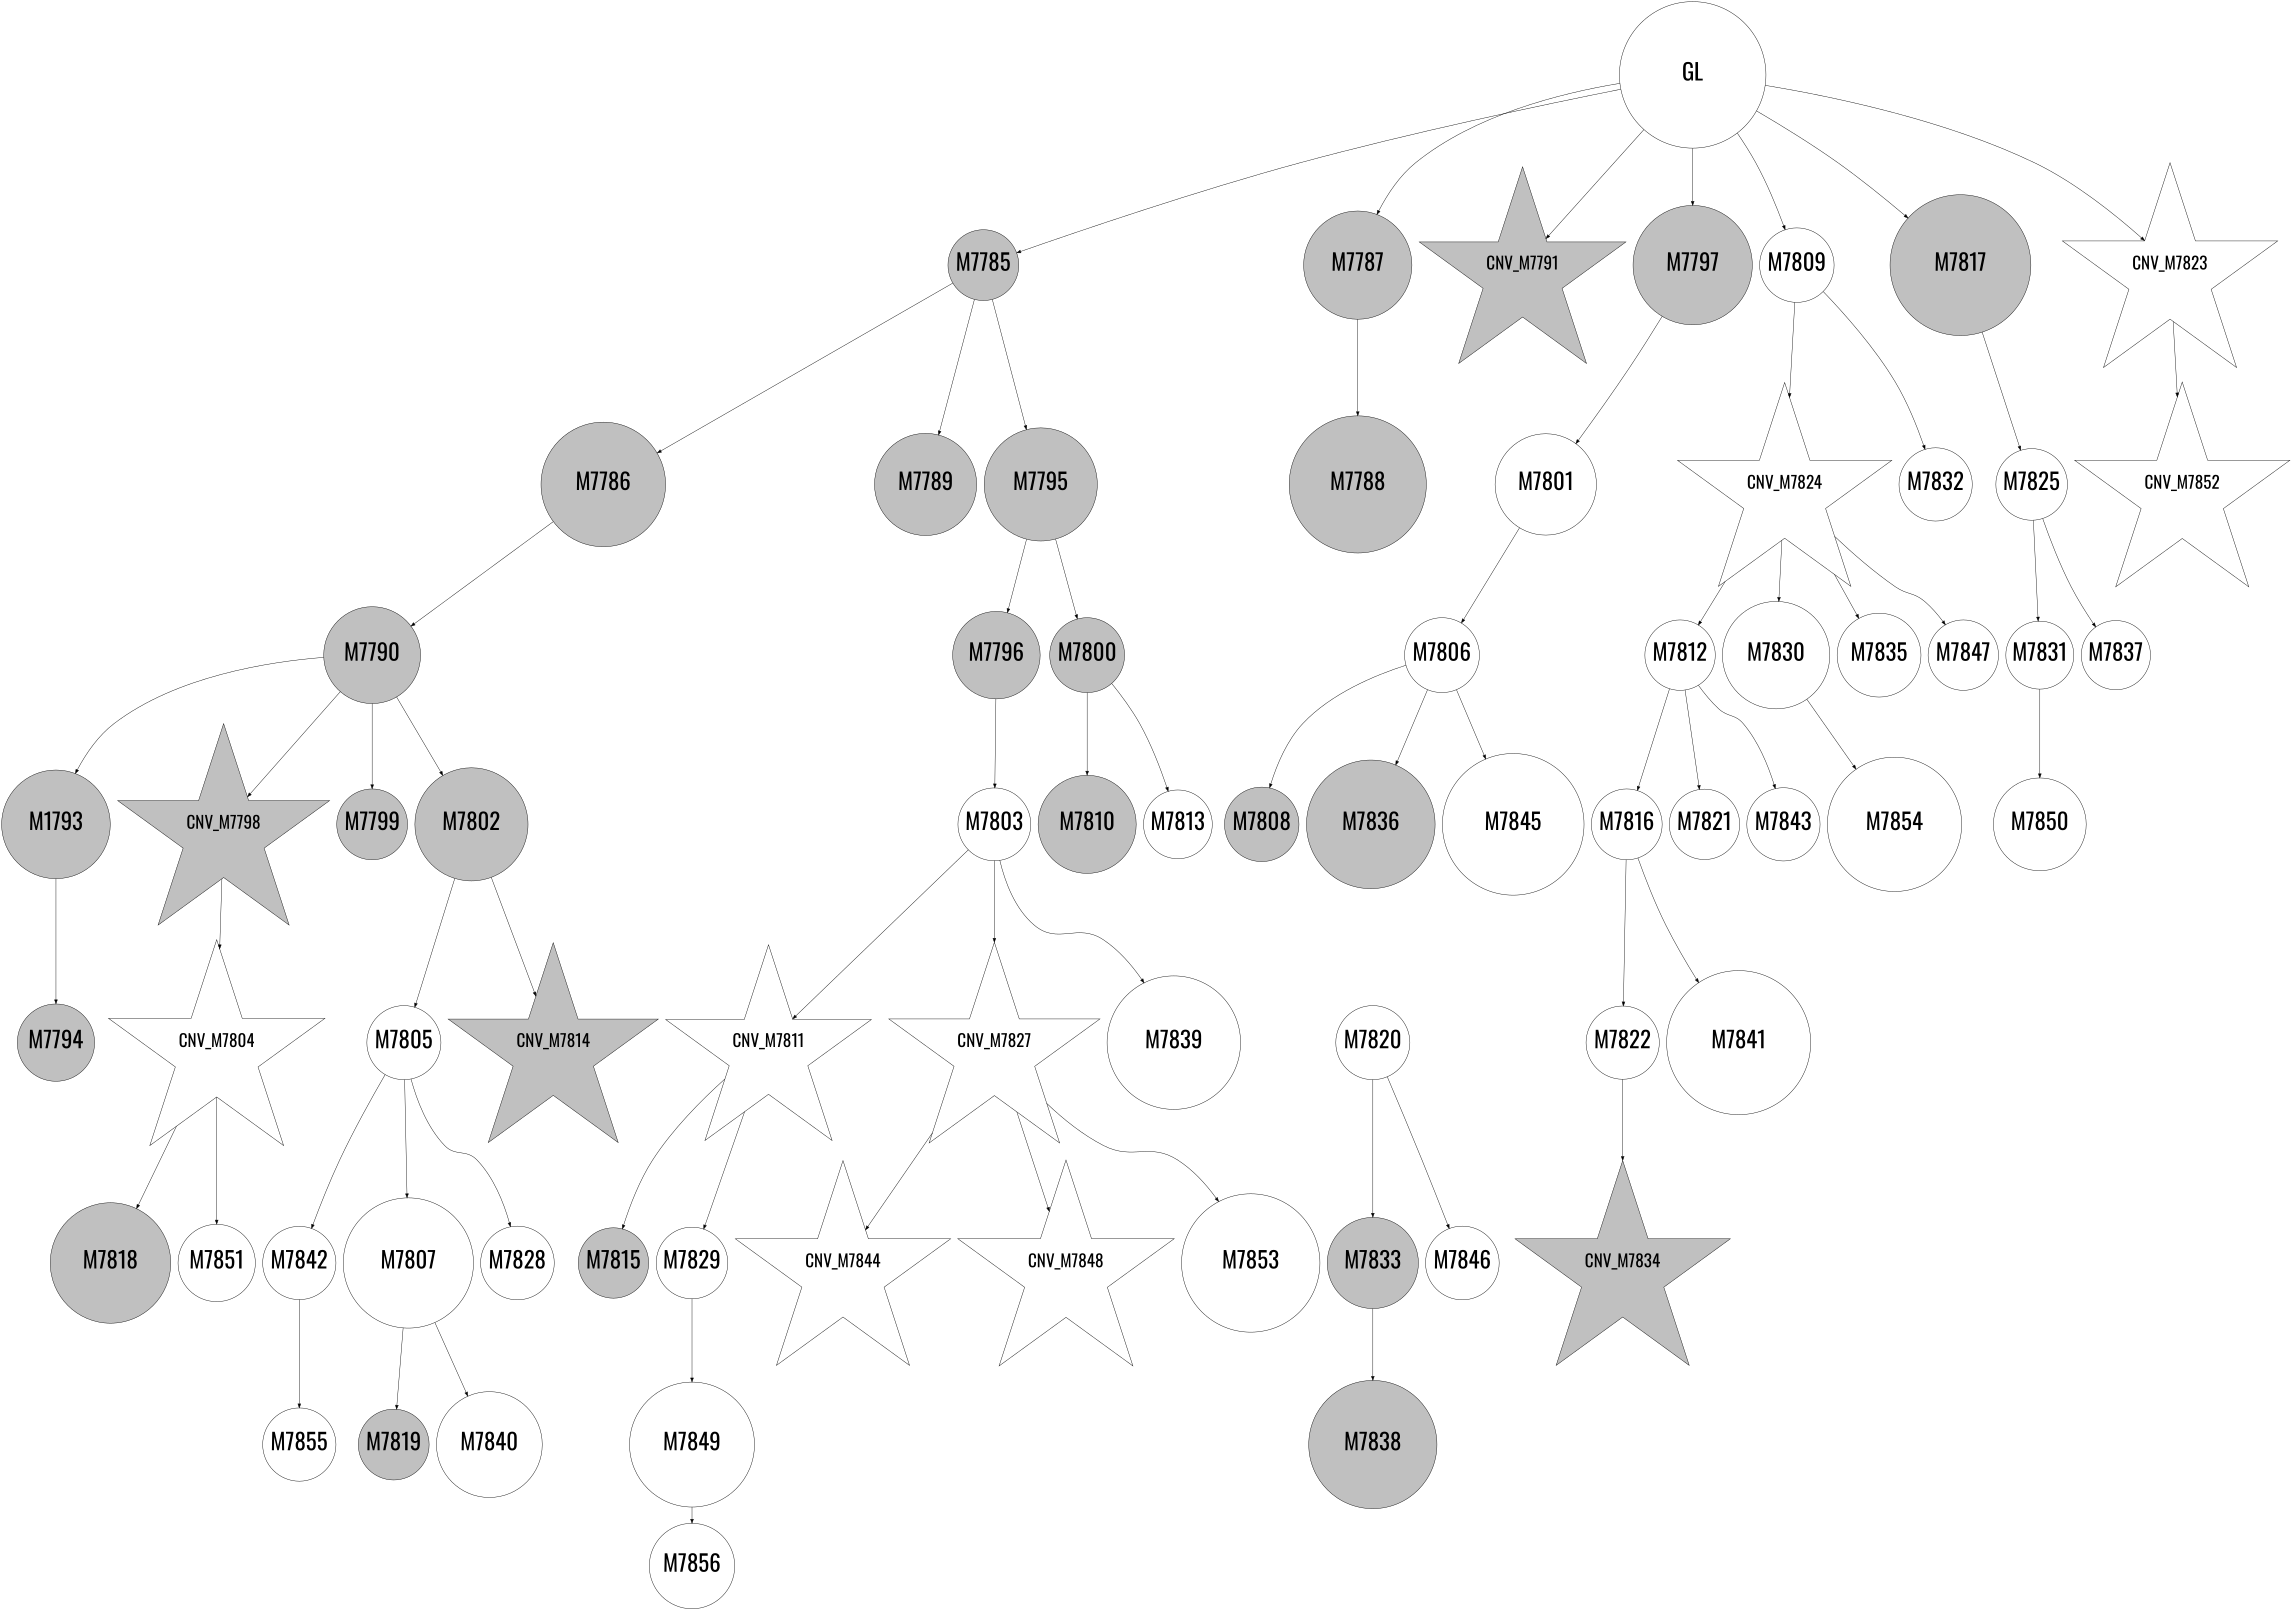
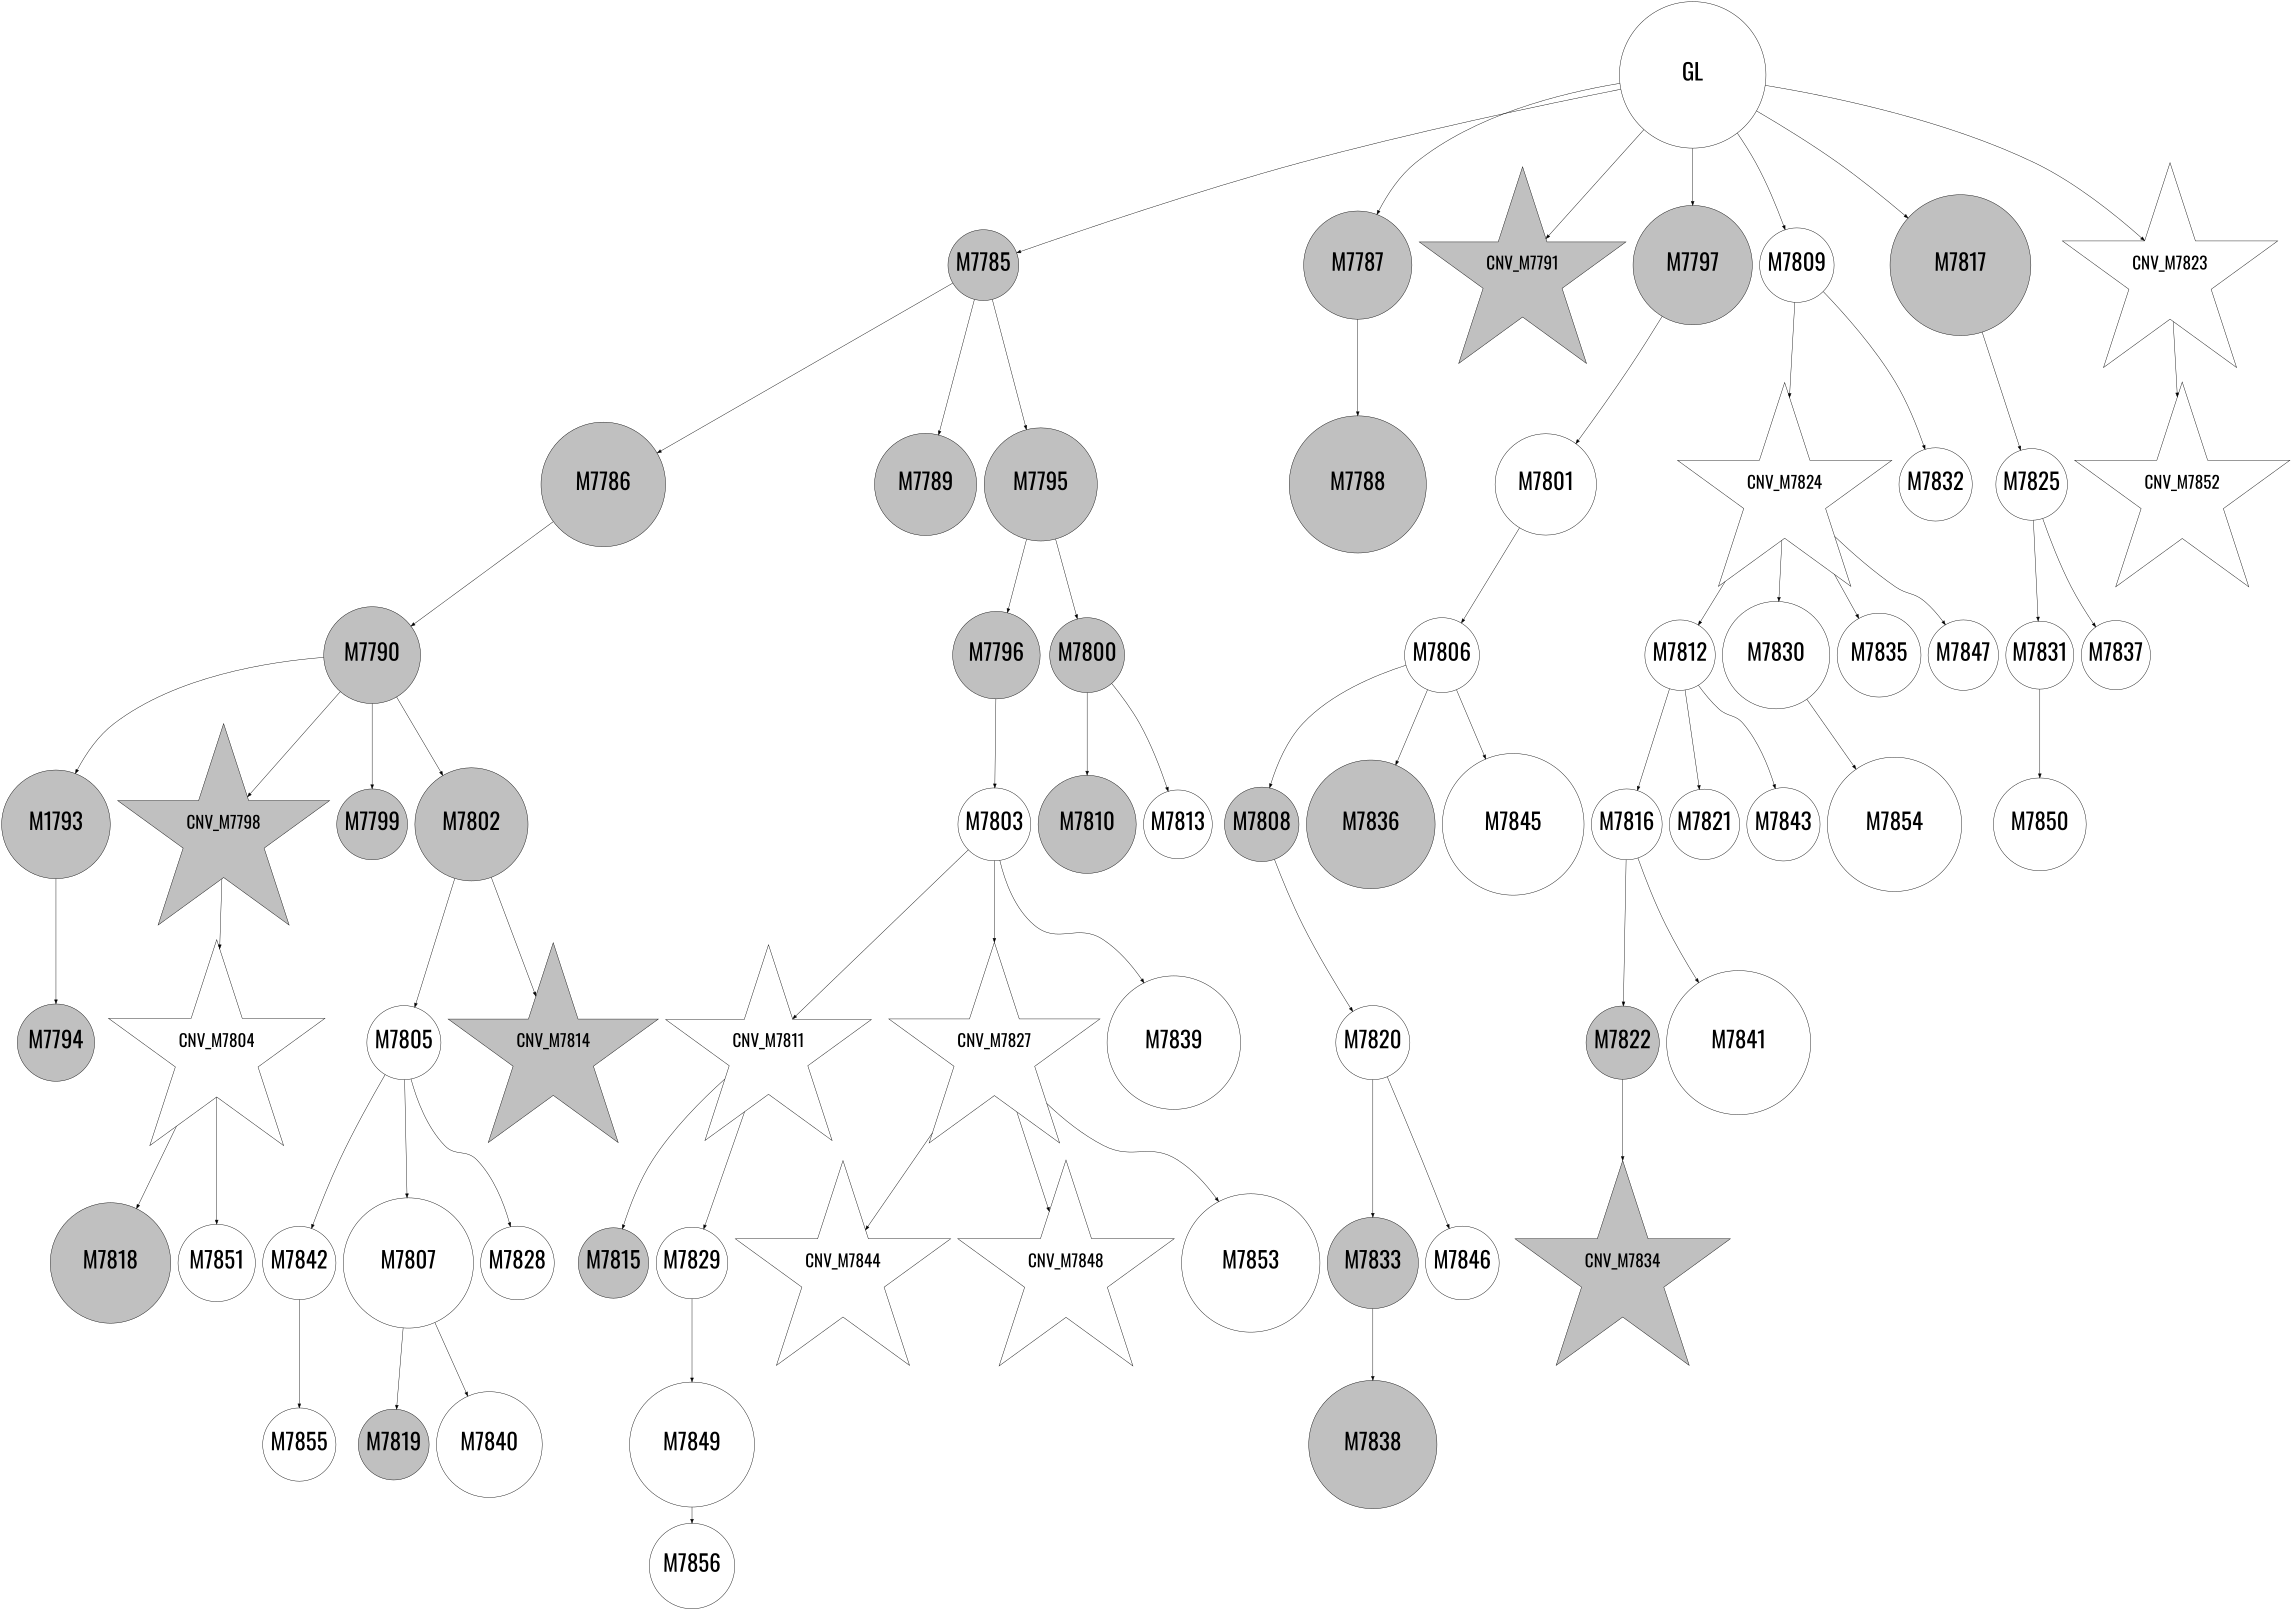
edge "M7808" -> "M7820": added
node "M7822": fillcolor white -> grey
